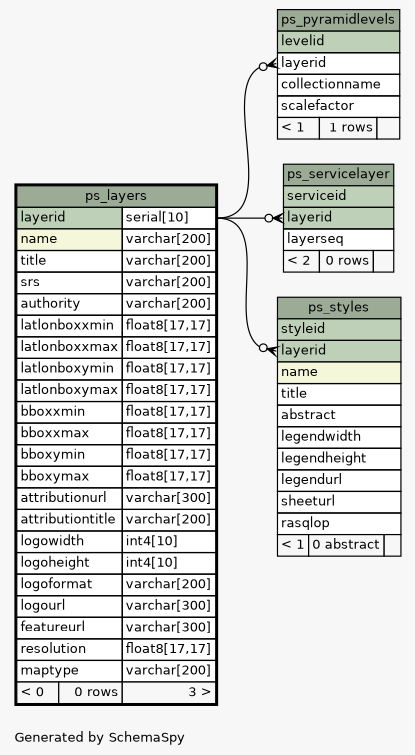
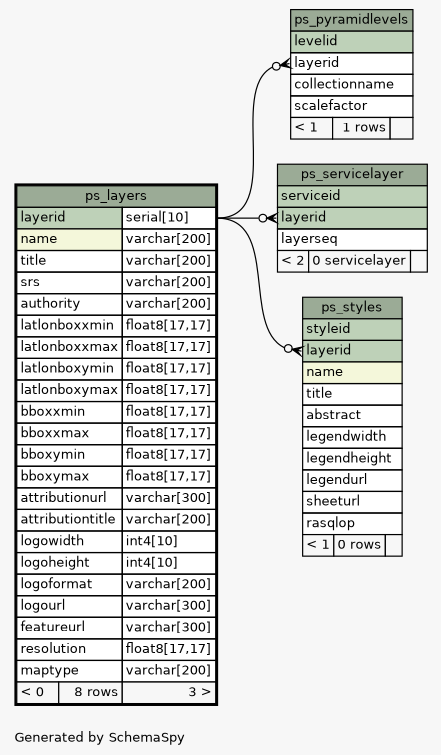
node "ps_servicelayer": text "0 rows" -> "0 servicelayer"
node "ps_styles": text "0 abstract" -> "0 rows"
node "ps_layers": text "0 rows" -> "8 rows"
